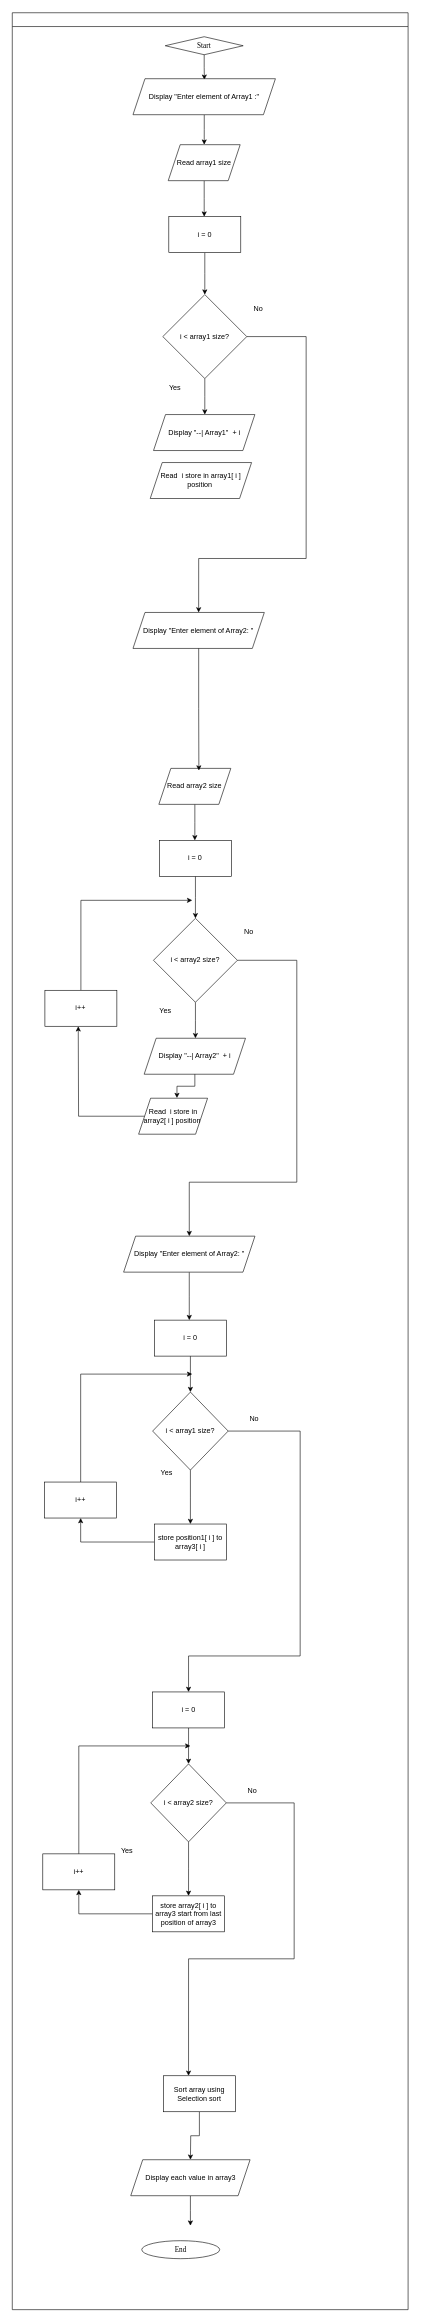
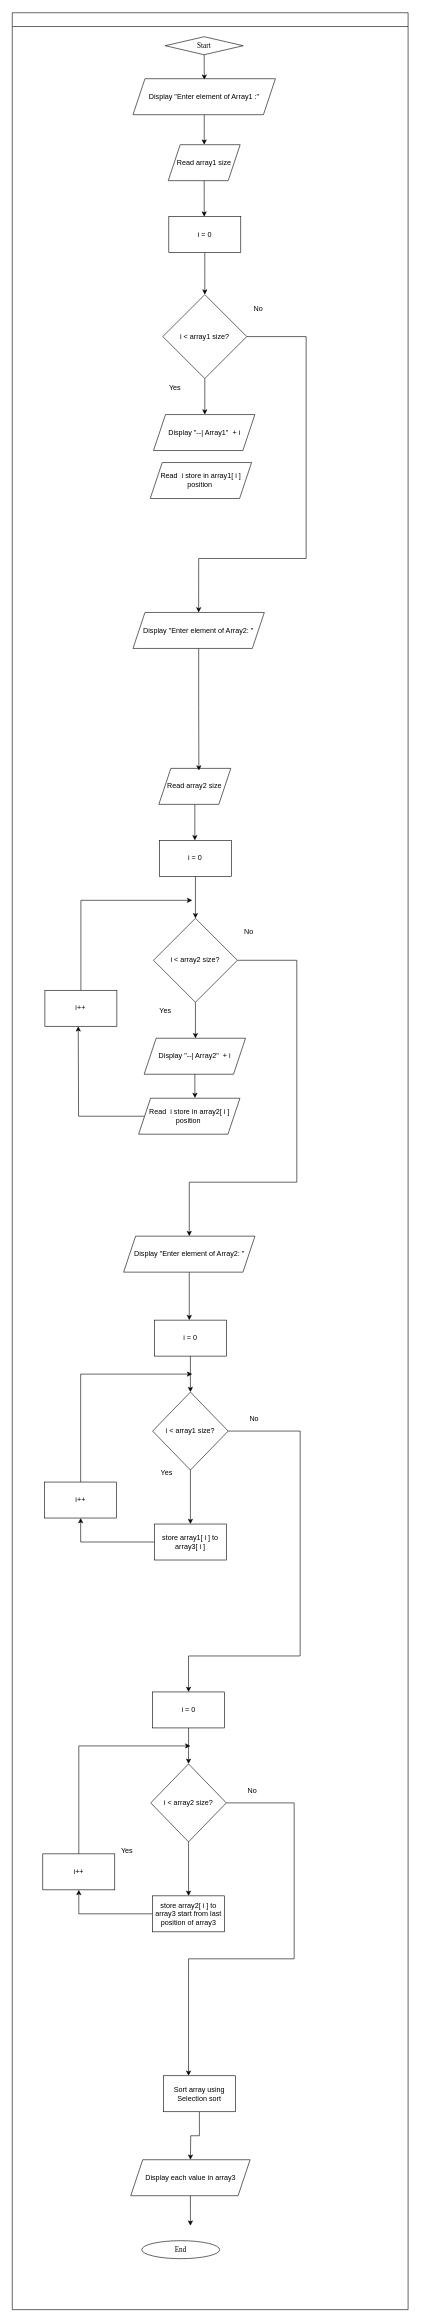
node "Read i store in array2[ i ] position": size 69x36 -> 101x36
node "store position1[ i ] to array3[ i ]": label "store position1[ i ] to array3[ i ]" -> "store array1[ i ] to array3[ i ]"
